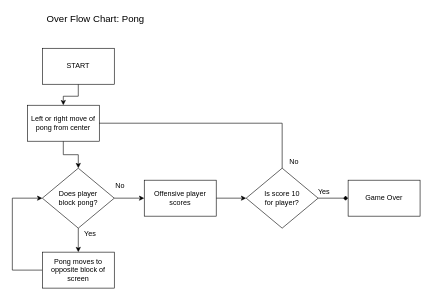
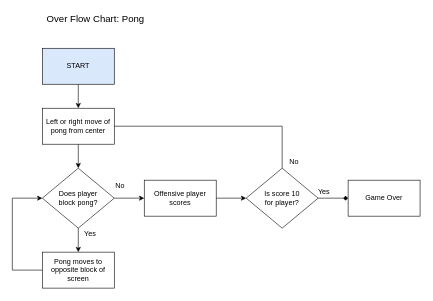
node "START": fillcolor #ffffff -> #dae8fc
node "Left or right move of pong from center": moved (63, 123) -> (78, 126)
